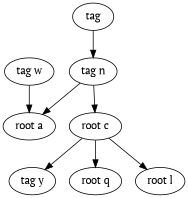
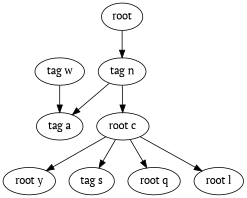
node "tag": label "tag" -> "root"
node "root a": label "root a" -> "tag a"
node "tag y": label "tag y" -> "root y"
node "tag s": added
